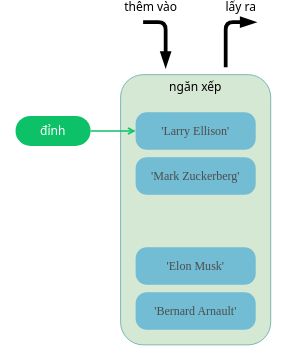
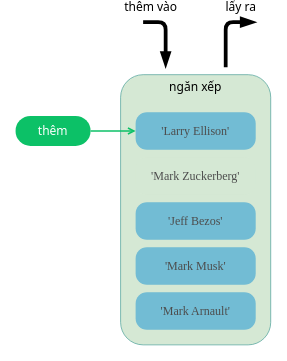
node "đỉnh": label "đỉnh" -> "thêm"
node "'Mark Zuckerberg'": fillcolor #72bcd4 -> #d5e8d4
node "'Jeff Bezos'": added
node "'Elon Musk'": label "'Elon Musk'" -> "'Mark Musk'"
node "'Bernard Arnault'": label "'Bernard Arnault'" -> "'Mark Arnault'"
